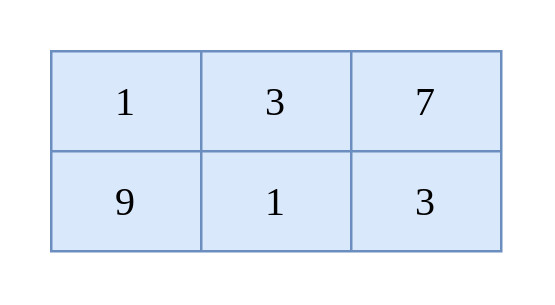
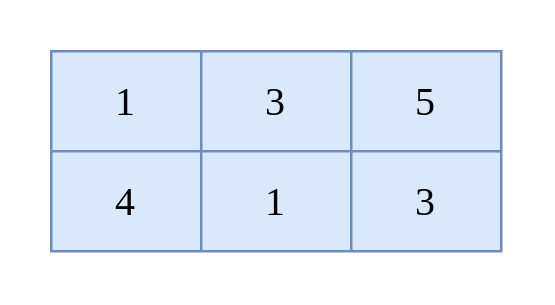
node "7": label "7" -> "5"
node "9": label "9" -> "4"
